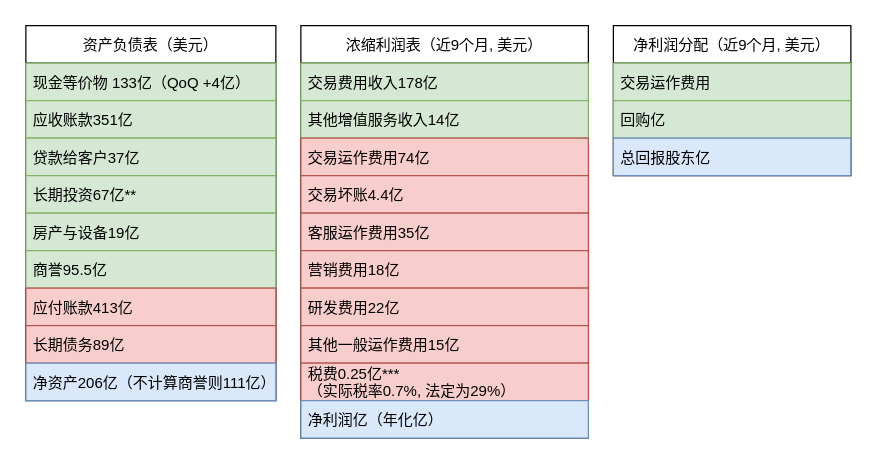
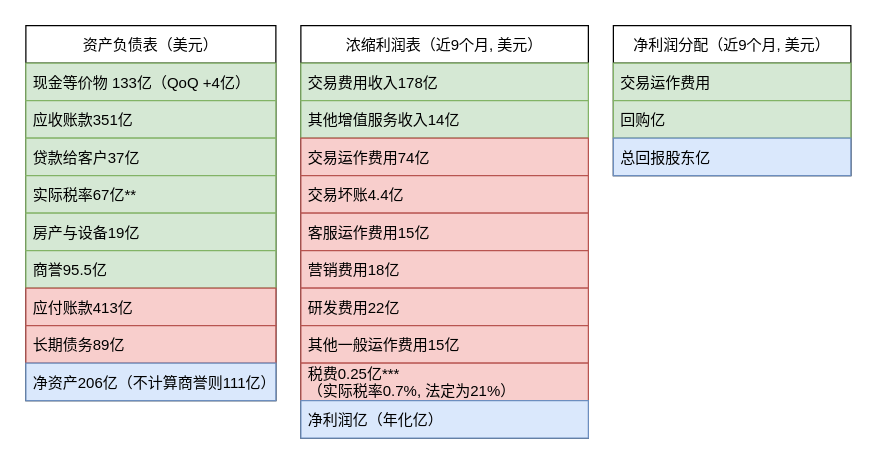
node "长期投资67亿**": label "长期投资67亿**" -> "实际税率67亿**"
node "客服运作费用35亿": label "客服运作费用35亿" -> "客服运作费用15亿"
node "税费0.25亿*** （实际税率0.7%, 法定为29%）": label "税费0.25亿*** （实际税率0.7%, 法定为29%）" -> "税费0.25亿*** （实际税率0.7%, 法定为21%）"
